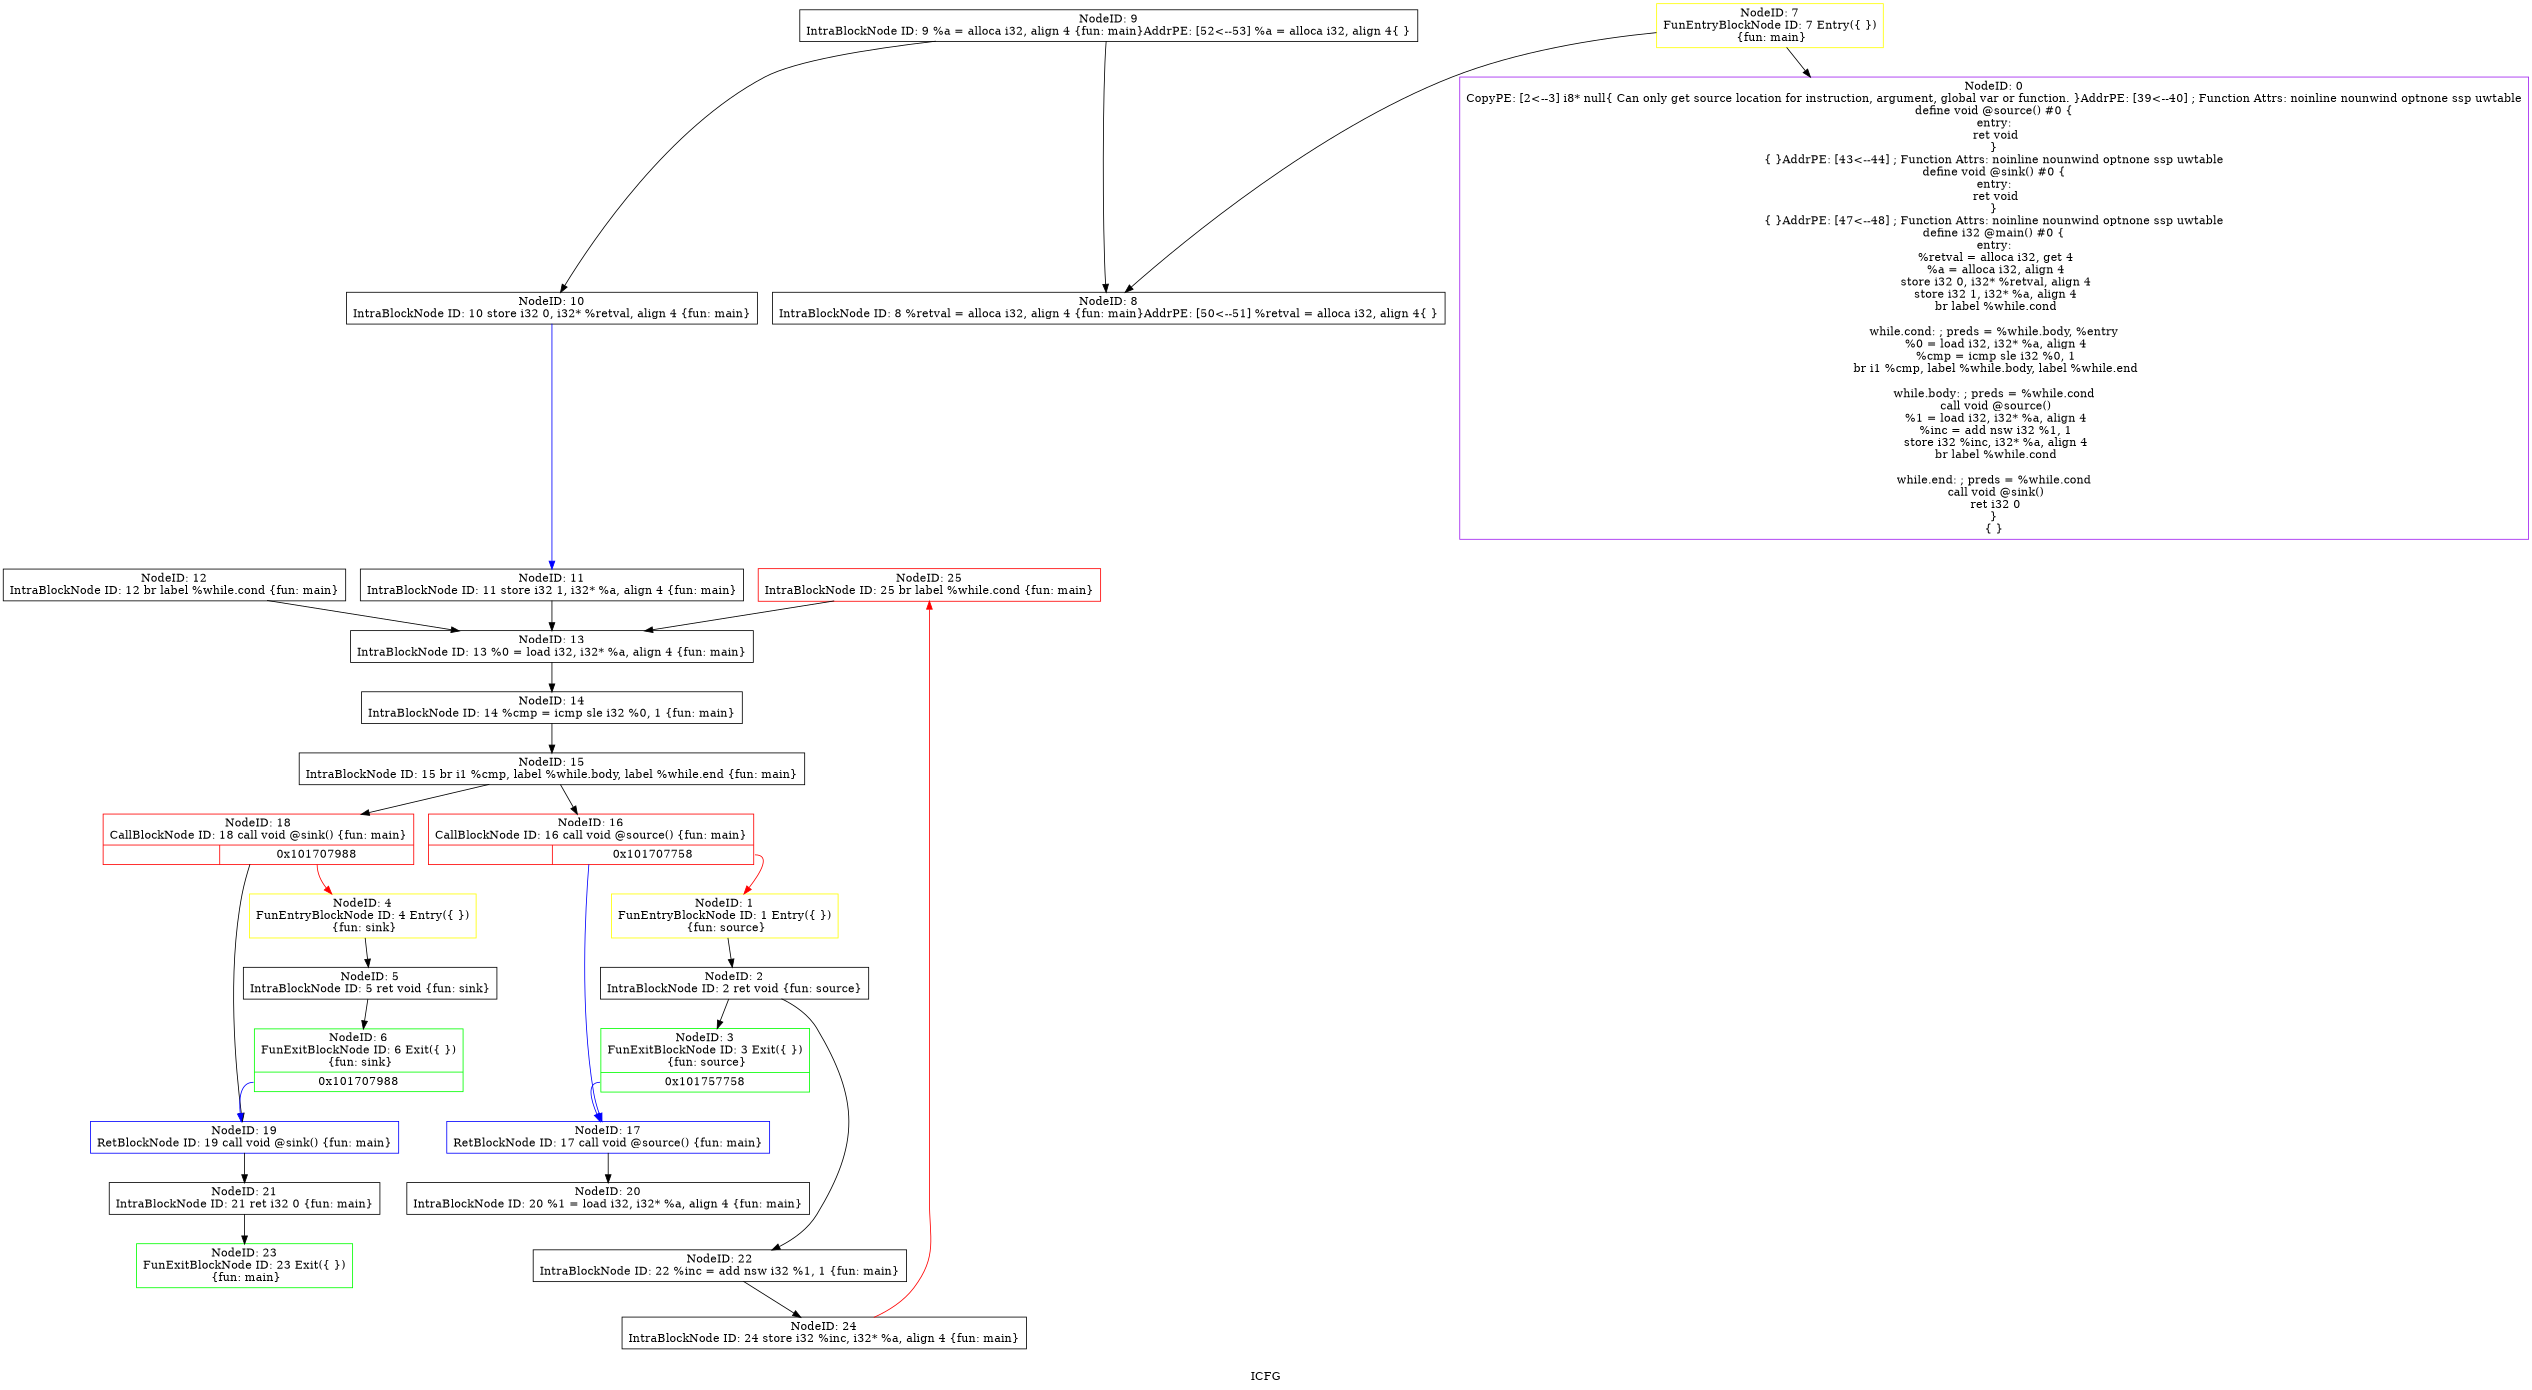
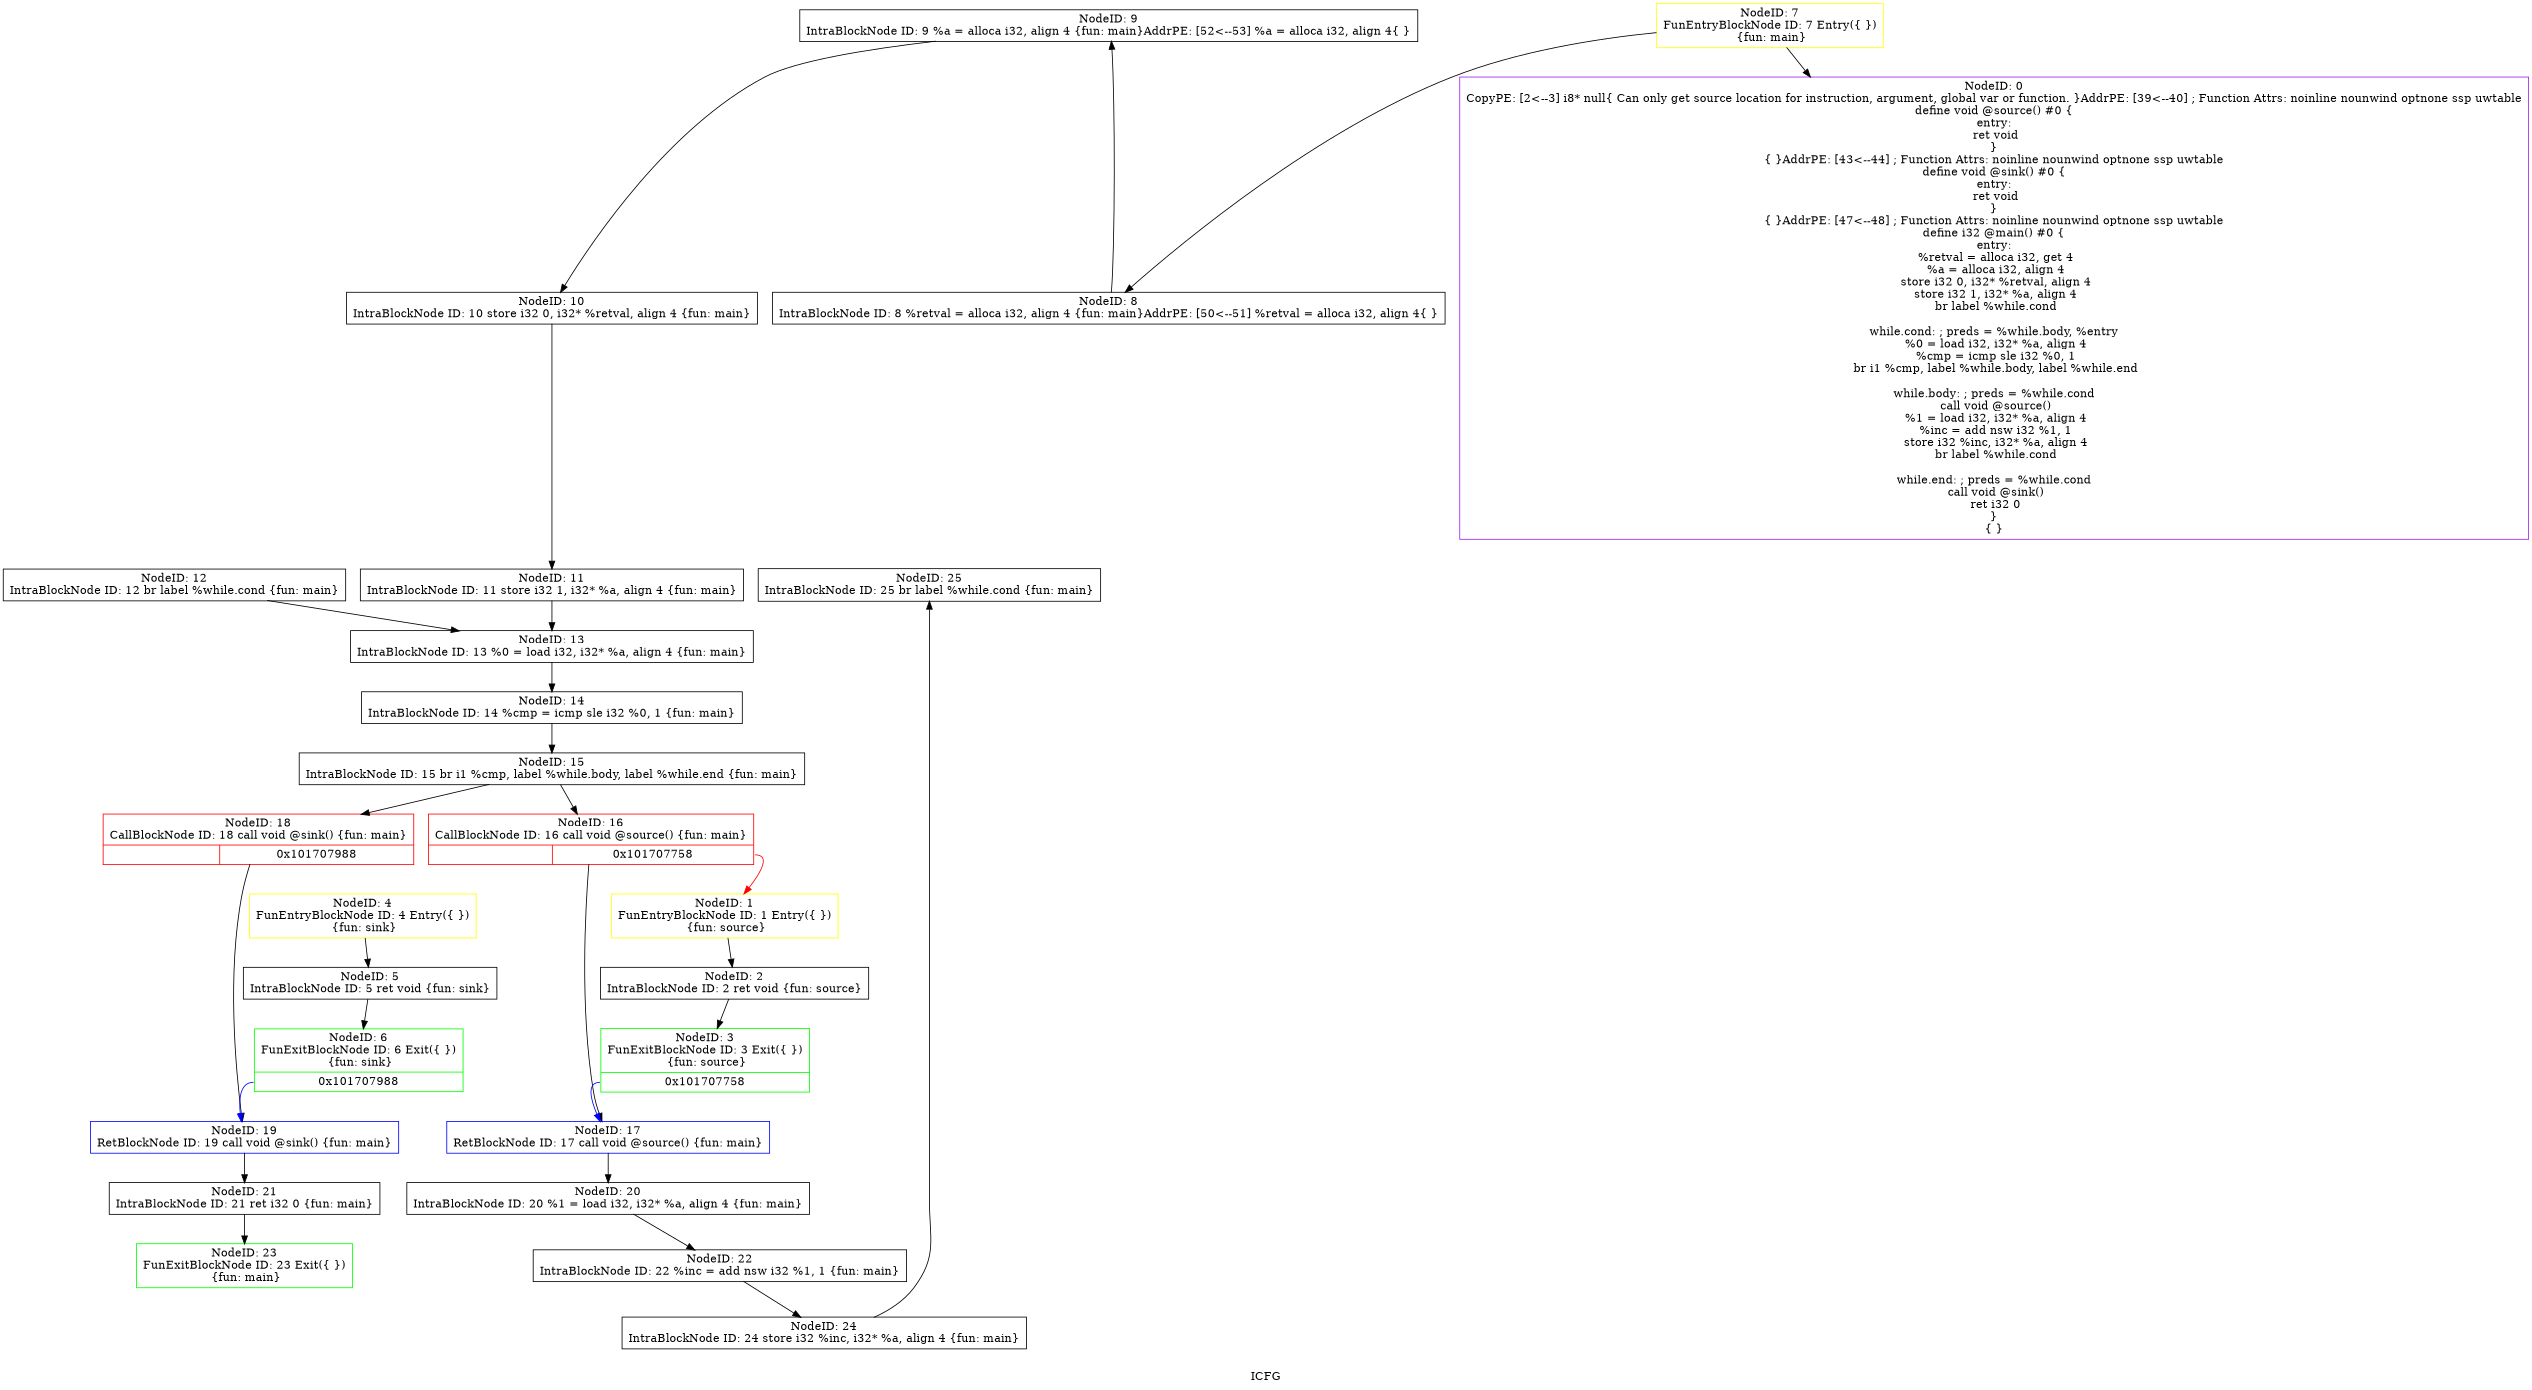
edge "NodeID: 9" -> "NodeID: 8": reversed
edge "NodeID: 10" -> "NodeID: 11": color blue -> black
node "NodeID: 25": color red -> black
edge "NodeID: 25" -> "NodeID: 13": removed
edge "NodeID: 18" -> "NodeID: 4": removed
edge "NodeID: 24" -> "NodeID: 25": color red -> black
edge "NodeID: 16" -> "NodeID: 17": color blue -> black
node "NodeID: 3": text "0x101757758" -> "0x101707758"
edge "NodeID: 2" -> "NodeID: 22": now "NodeID: 20" -> "NodeID: 22"
